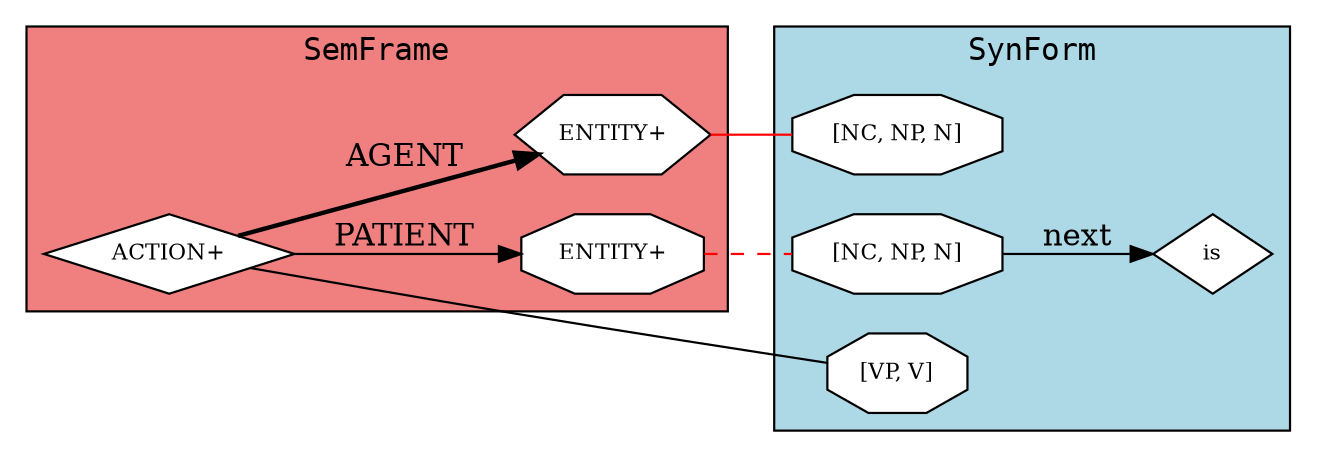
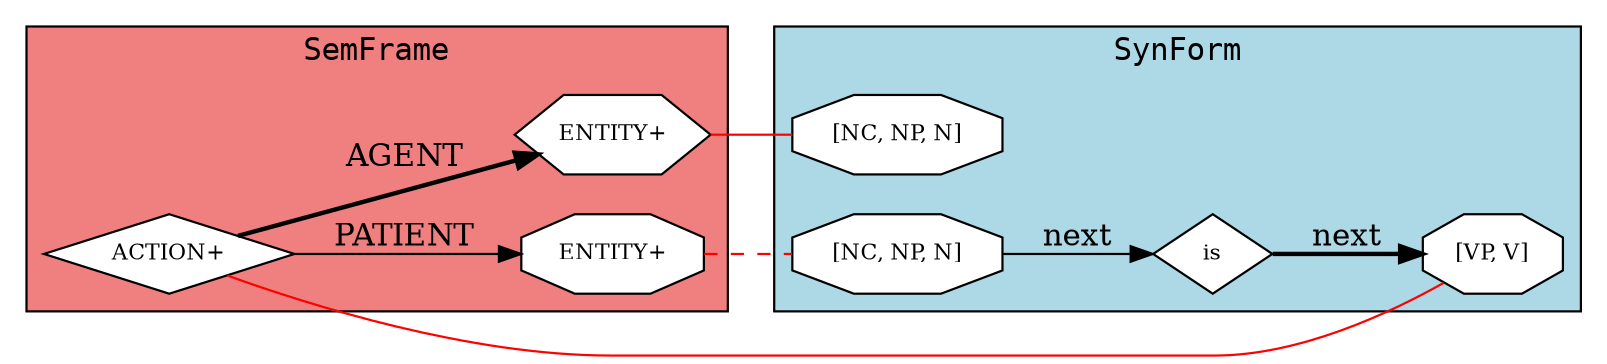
edge "is" -> "[VP, V]": added, label "next"
edge "ACTION+" -- "[VP, V]": color black -> red
